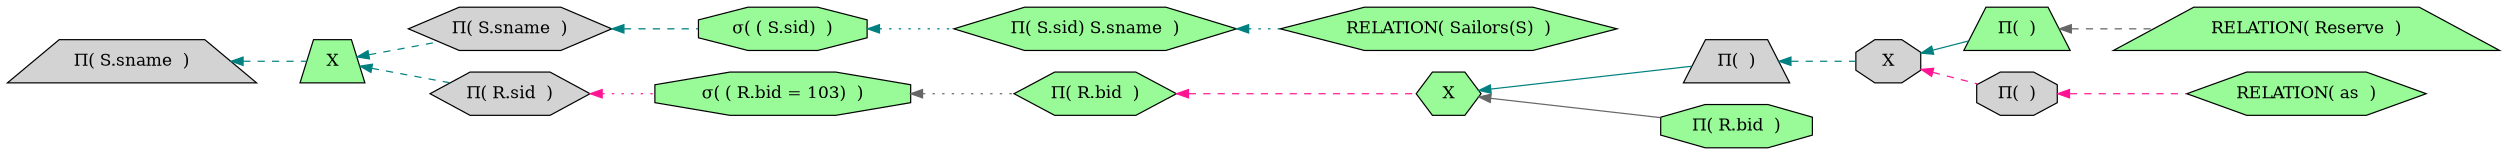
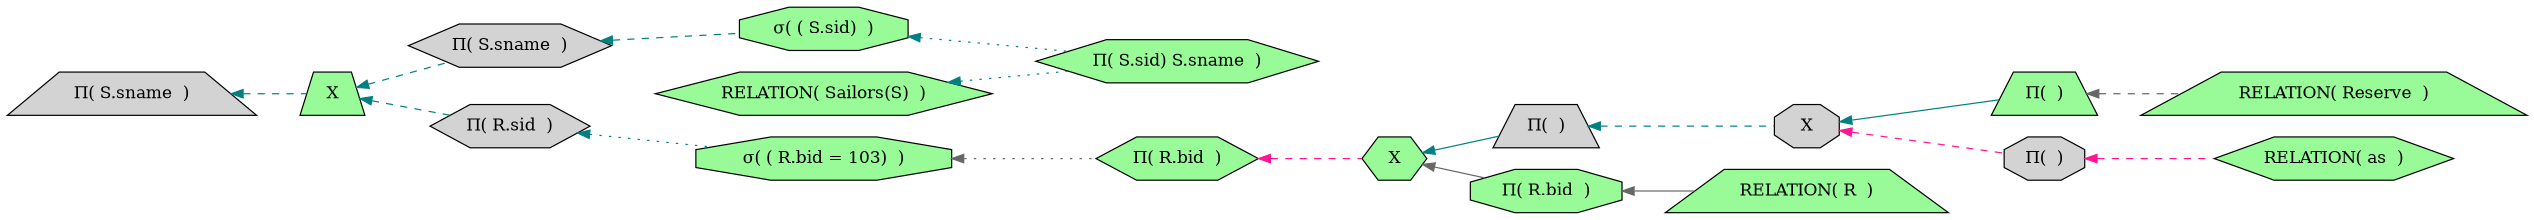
edge "RELATION( Sailors(S)  )" -> "Π( S.sid) S.sname  )": reversed
edge "σ( ( R.bid = 103)  )" -> "Π( R.sid  )": color deeppink -> teal
node "RELATION( R  )": added
